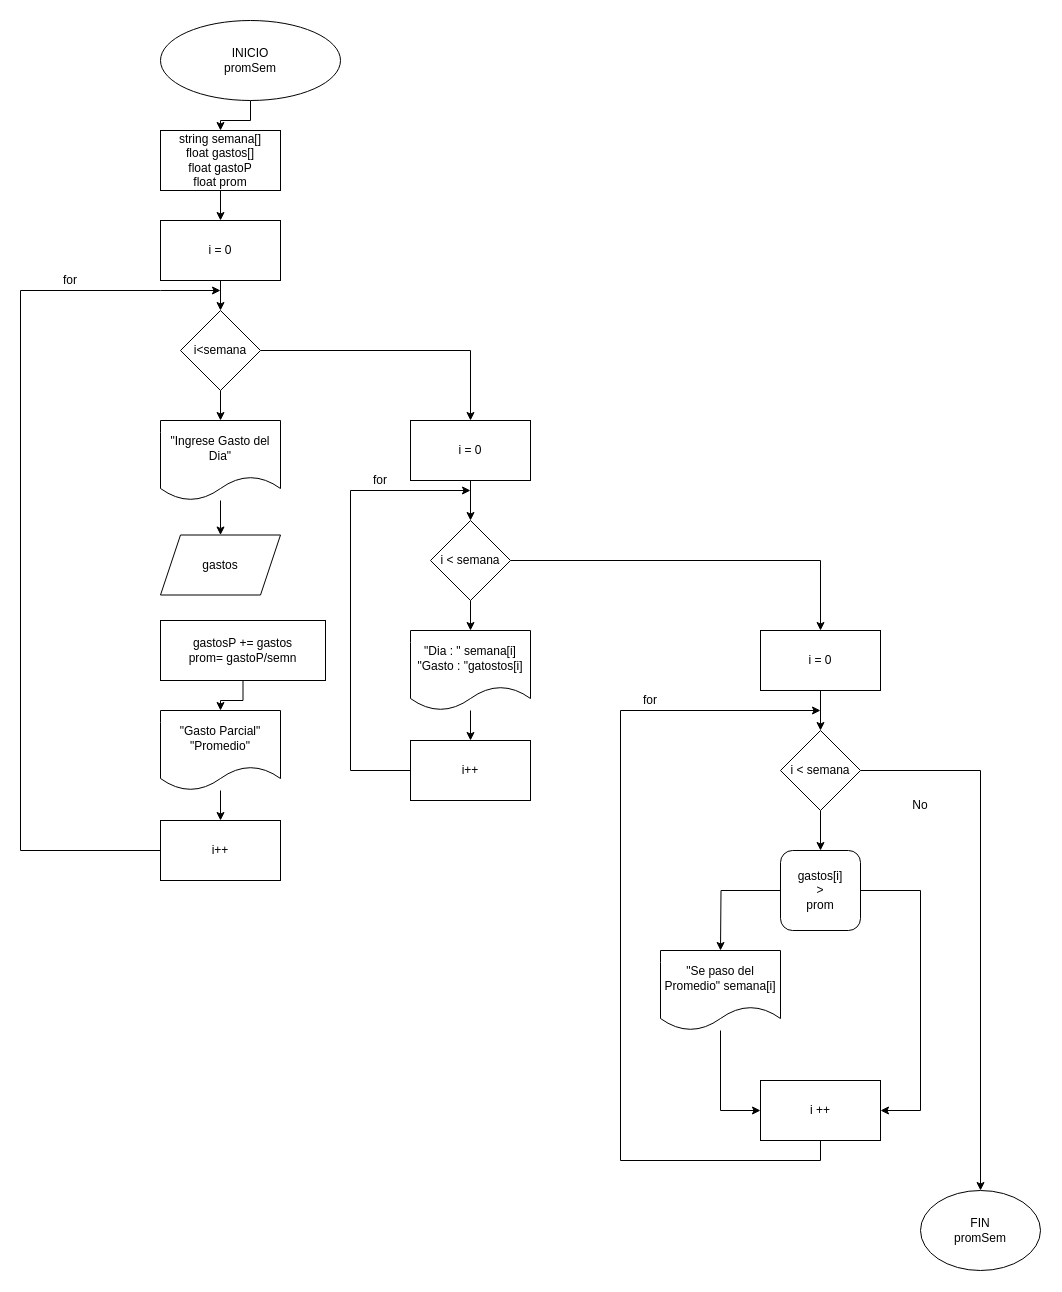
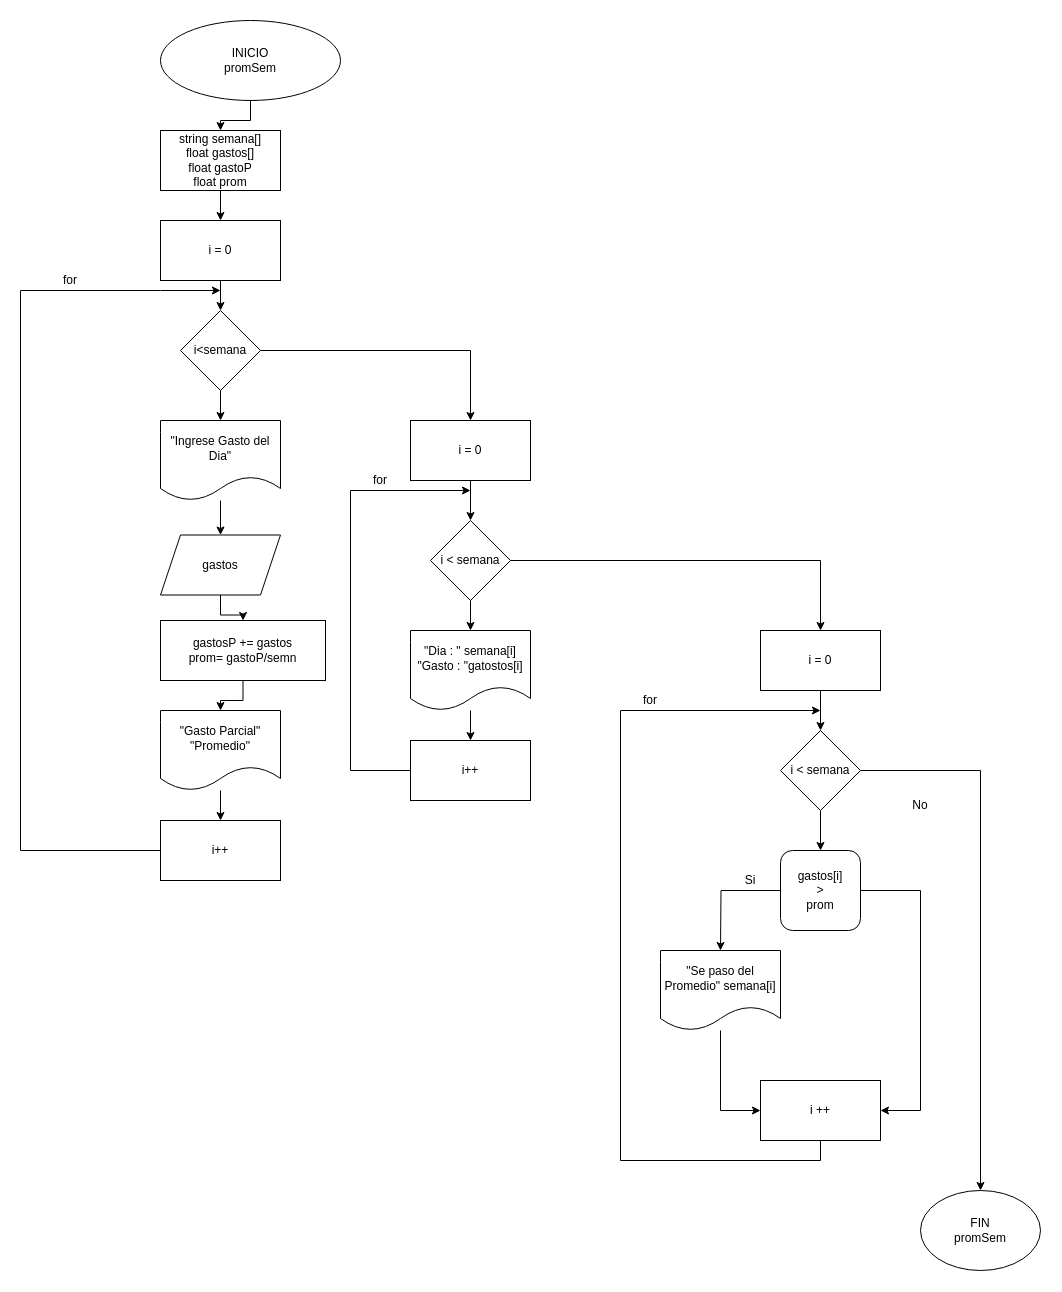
edge "gastos" -> "gastosP += gastos prom= gastoP/semn": added
node "Si": added
